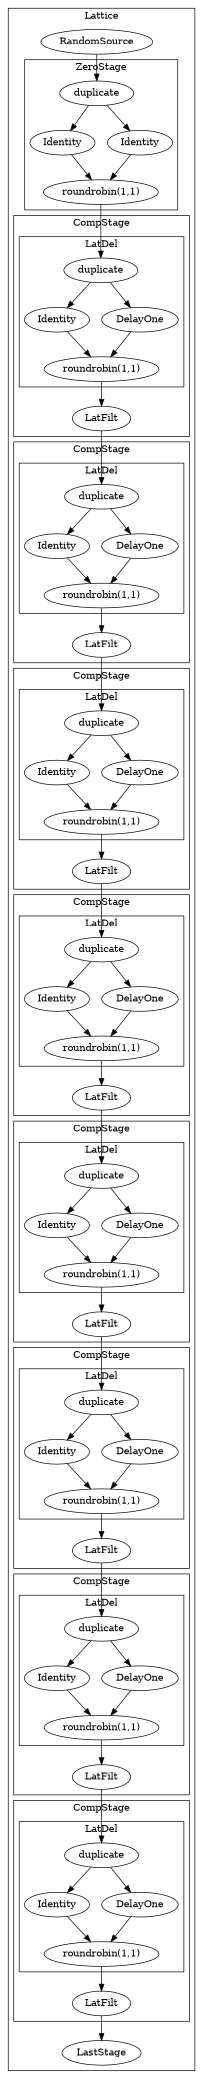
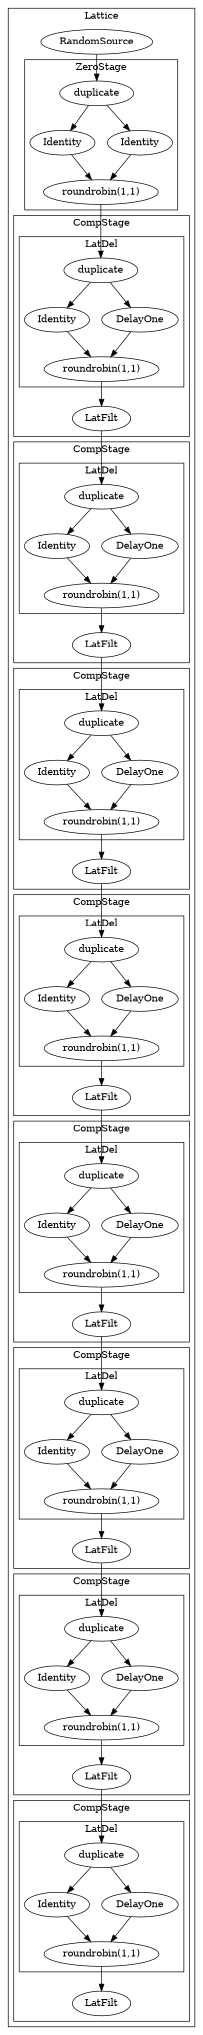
node "LastStage": removed
